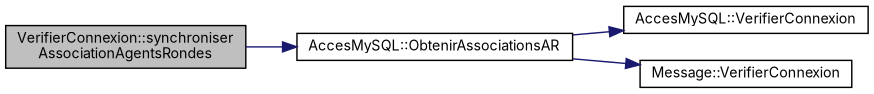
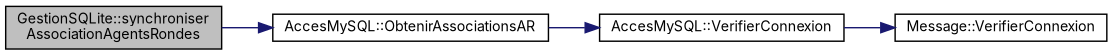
node "VerifierConnexion::synchroniser AssociationAgentsRondes": label "VerifierConnexion::synchroniser AssociationAgentsRondes" -> "GestionSQLite::synchroniser AssociationAgentsRondes"
edge "AccesMySQL::ObtenirAssociationsAR" -> "Message::VerifierConnexion": now "AccesMySQL::VerifierConnexion" -> "Message::VerifierConnexion"
